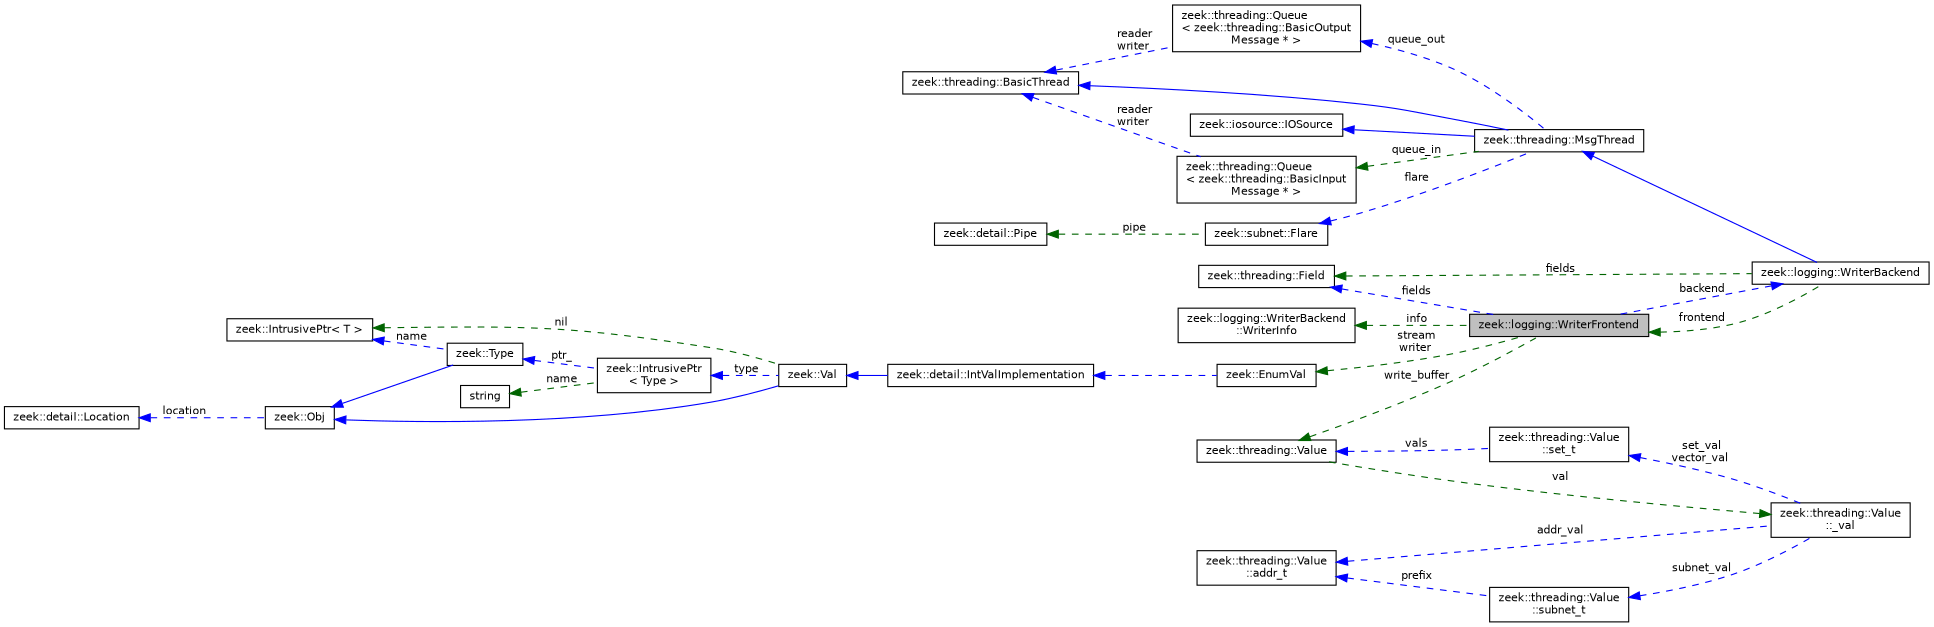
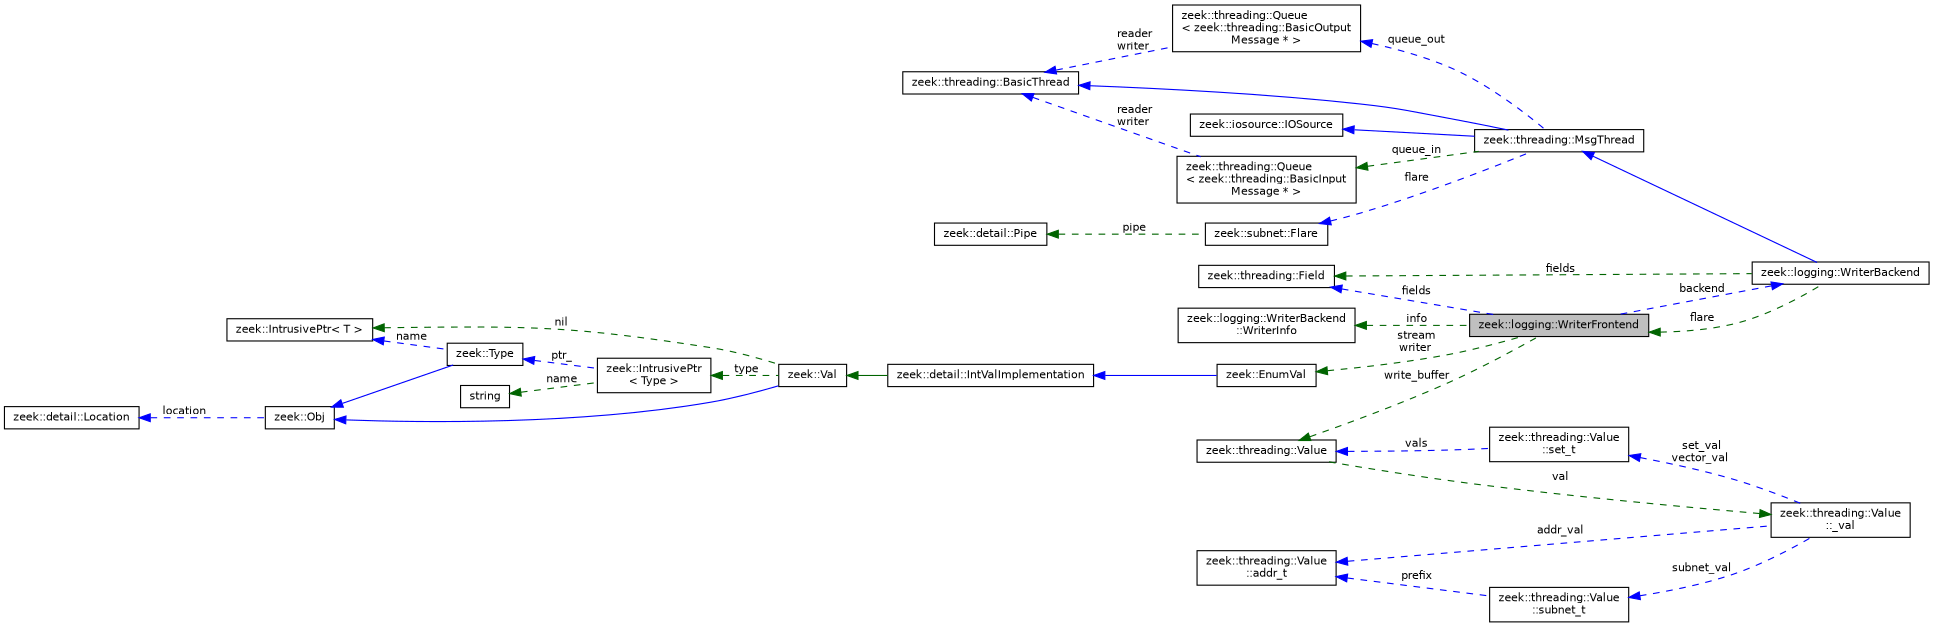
edge "zeek::logging::WriterBackend" -> "zeek::logging::WriterFrontend": label " frontend" -> " flare"
edge "zeek::Val" -> "zeek::IntrusivePtr < Type >": color blue -> darkgreen
edge "zeek::detail::IntValImplementation" -> "zeek::Val": color blue -> darkgreen
edge "zeek::EnumVal" -> "zeek::detail::IntValImplementation": style dashed -> solid
